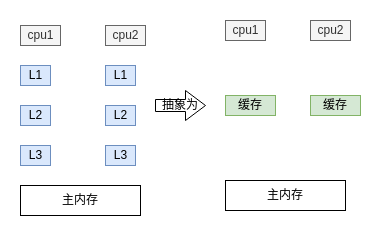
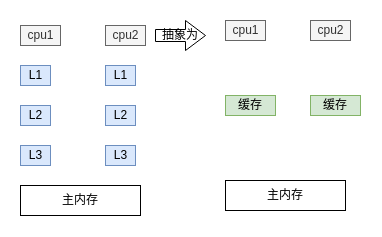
node "抽象为": moved (181, 106) -> (181, 36)
